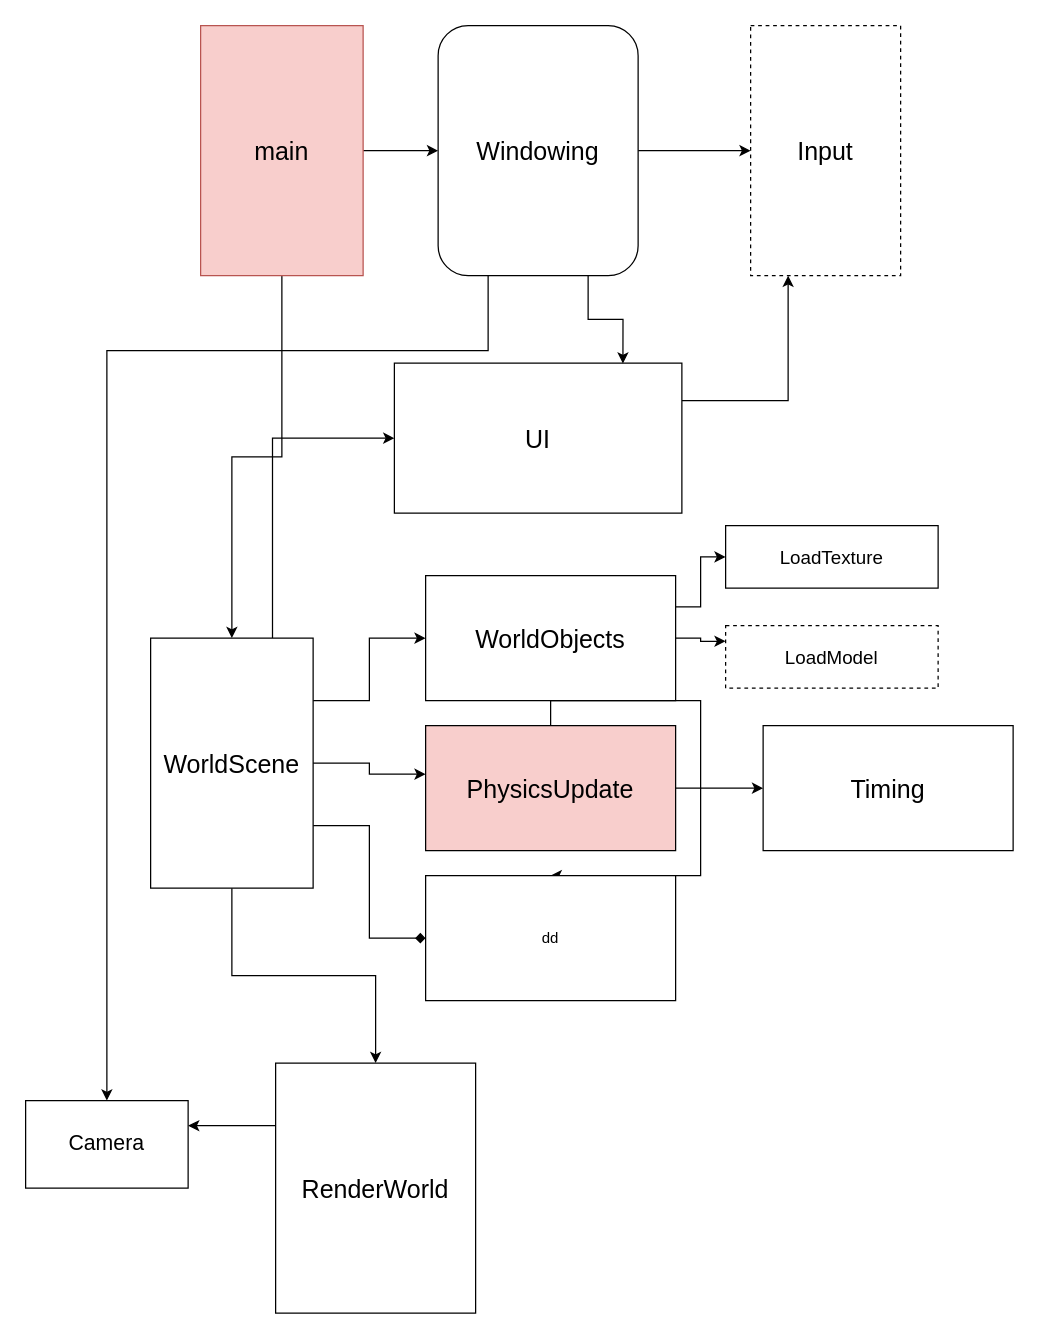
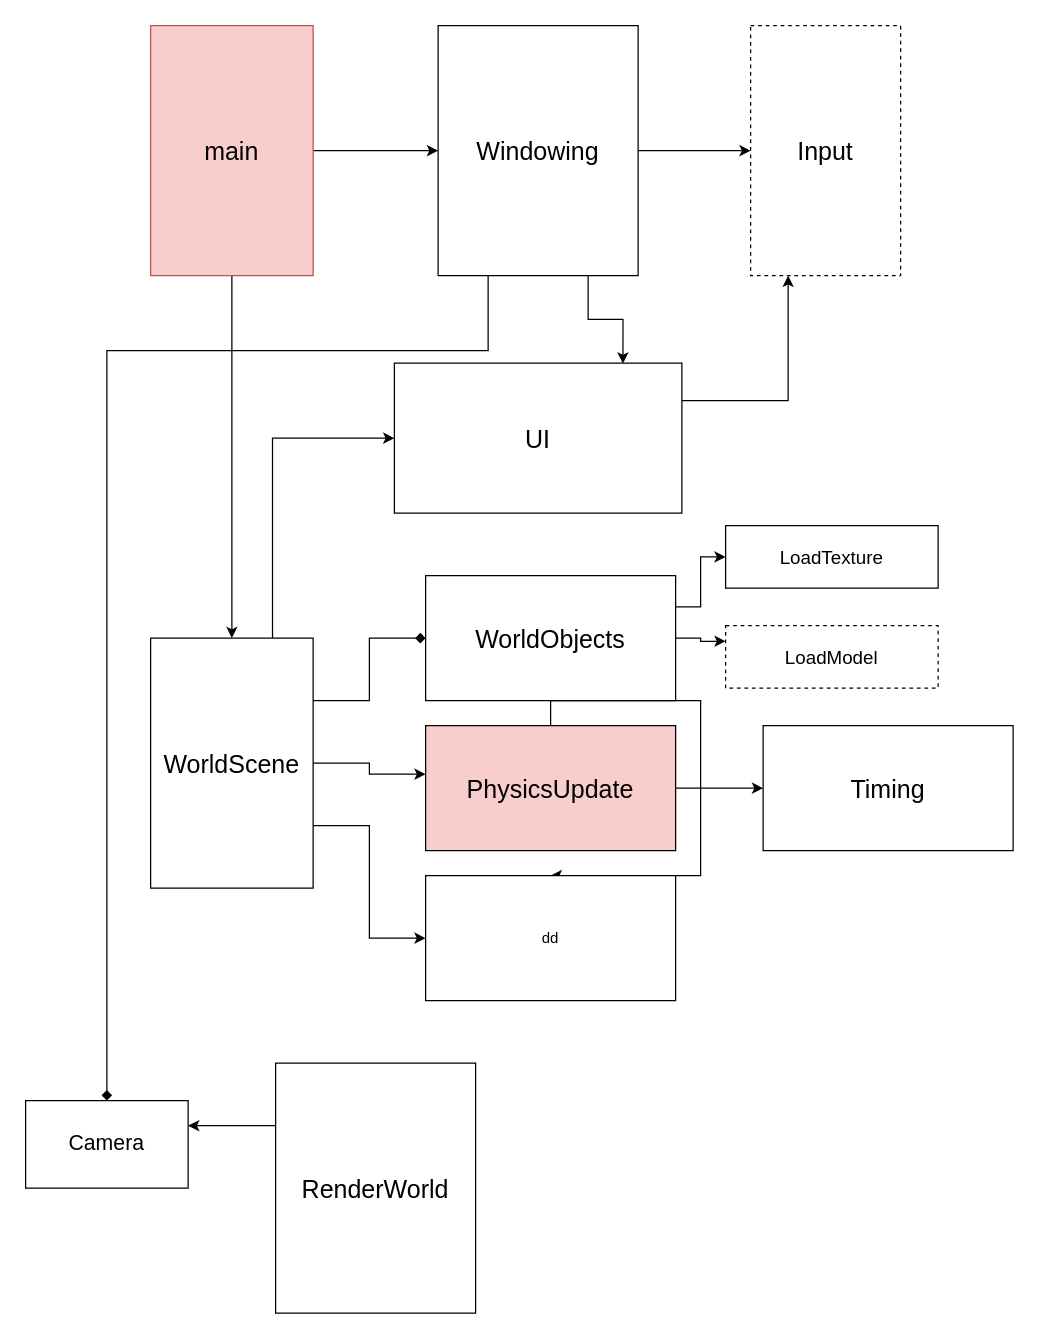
node "main": moved (282, 151) -> (232, 151)
node "Windowing": shape rounded rectangle -> rectangle
edge "WorldScene" -> "WorldObjects": arrowhead classic -> diamond
edge "WorldScene" -> "dd": arrowhead diamond -> classic
edge "WorldScene" -> "RenderWorld": removed
edge "Windowing" -> "Camera": arrowhead classic -> diamond
